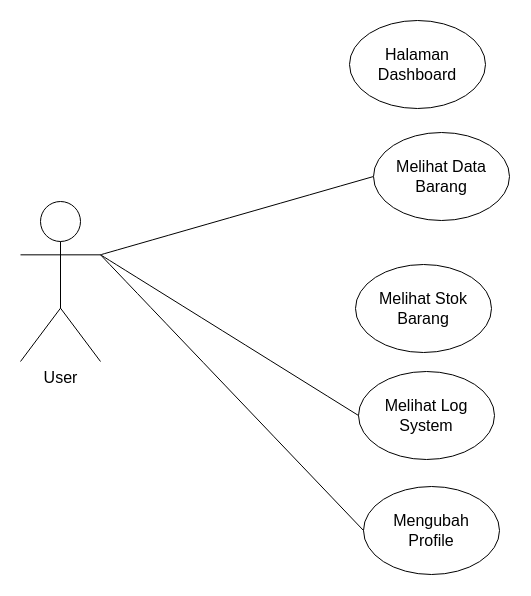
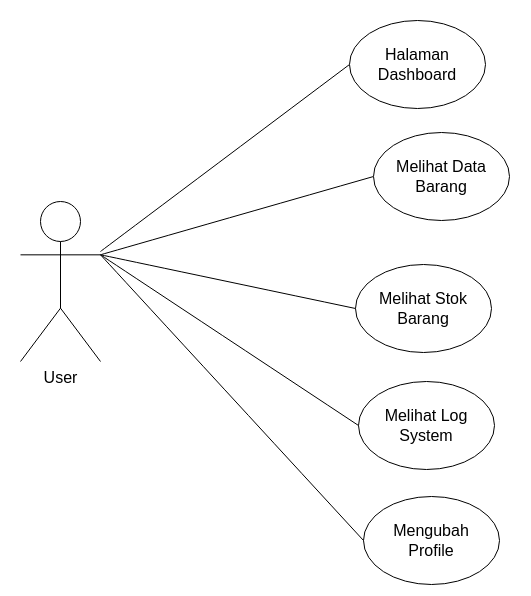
edge "Halaman Dashboard" -- "User": added
edge "User" -- "Melihat Stok Barang": added
node "Melihat Log System": moved (427, 416) -> (427, 426)
node "Mengubah Profile": moved (432, 531) -> (432, 541)
